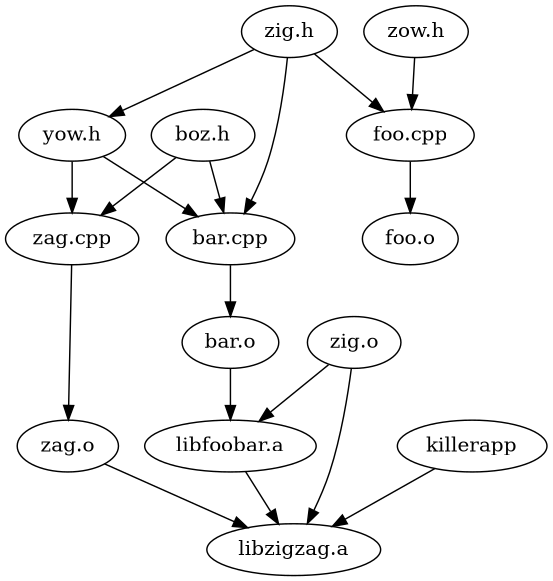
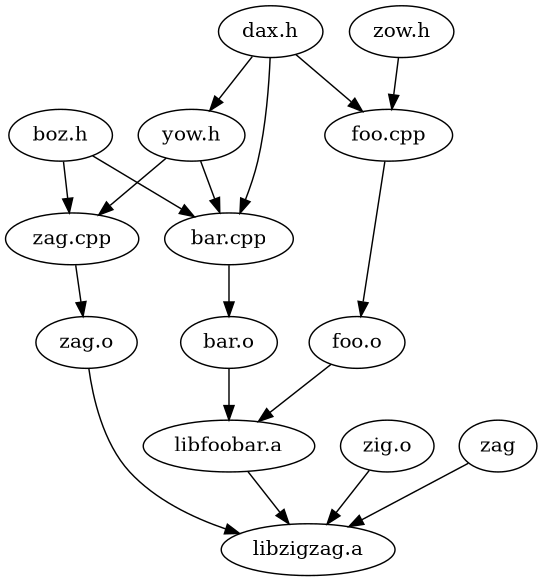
node "zig.h": label "zig.h" -> "dax.h"
edge "zig.o" -> "libfoobar.a": now "foo.o" -> "libfoobar.a"
node "killerapp": label "killerapp" -> "zag"
